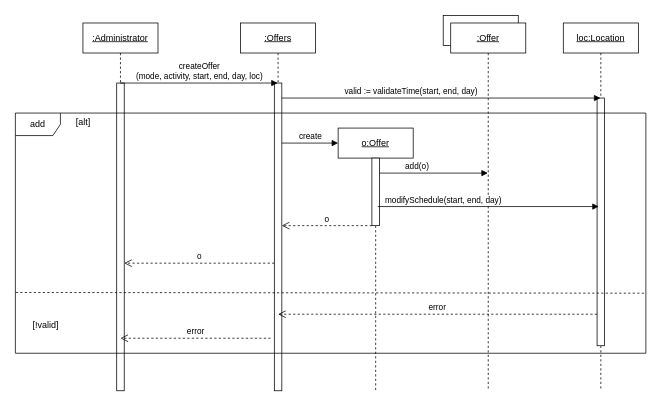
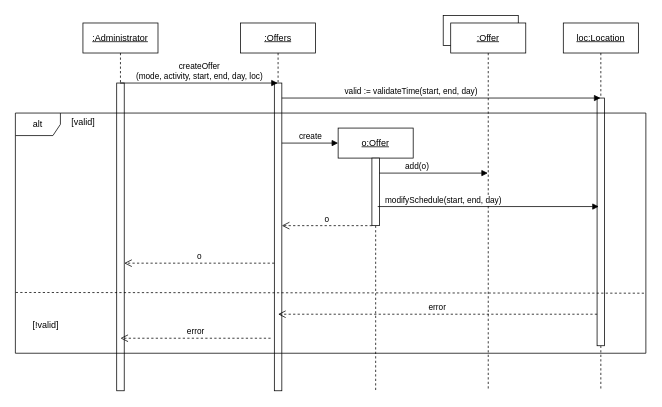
node "[alt]": label "[alt]" -> "[valid]"
node "add": label "add" -> "alt"
